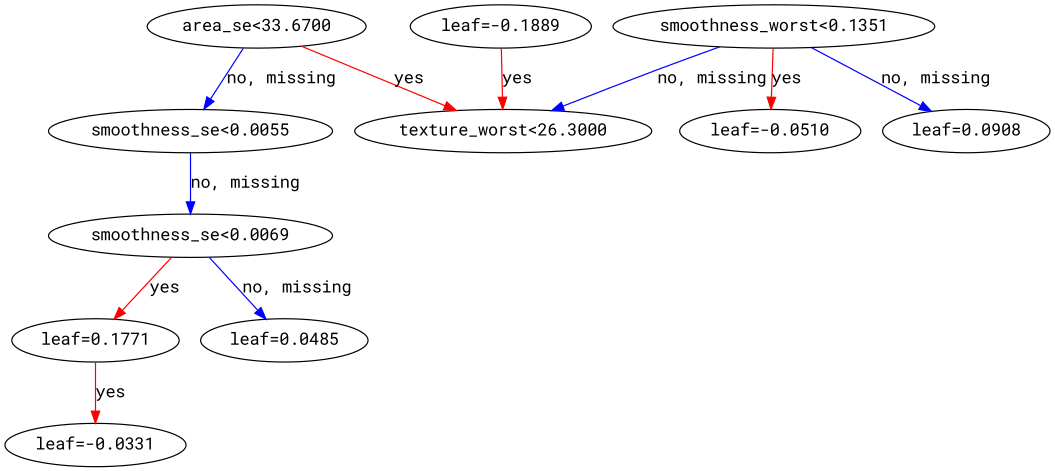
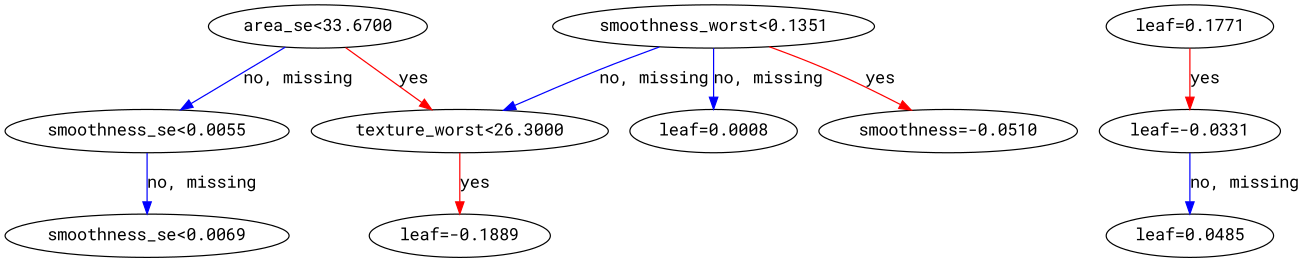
edge "leaf=-0.1889" -> "texture_worst<26.3000": reversed
node "leaf=-0.0510": label "leaf=-0.0510" -> "smoothness=-0.0510"
node "leaf=0.0908": label "leaf=0.0908" -> "leaf=0.0008"
edge "smoothness_se<0.0069" -> "leaf=0.1771": removed, label "yes"
edge "smoothness_se<0.0069" -> "leaf=0.0485": now "leaf=-0.0331" -> "leaf=0.0485"
